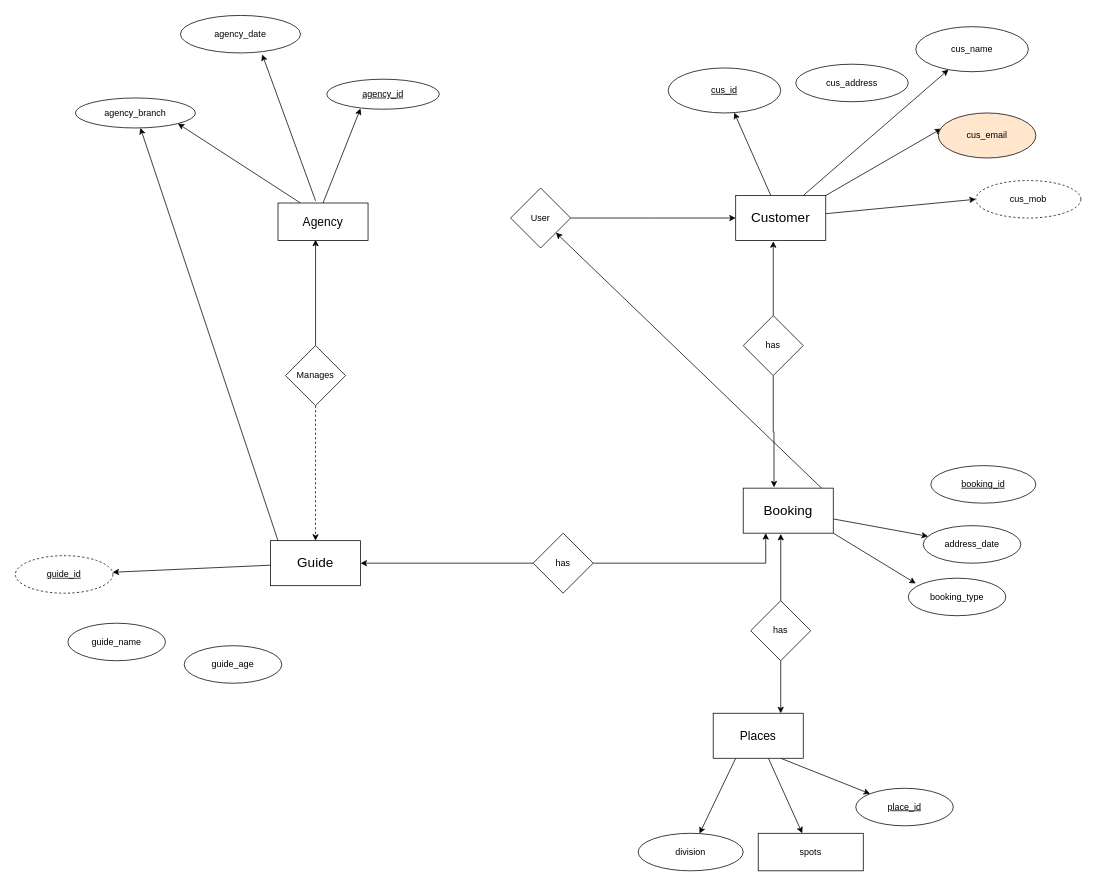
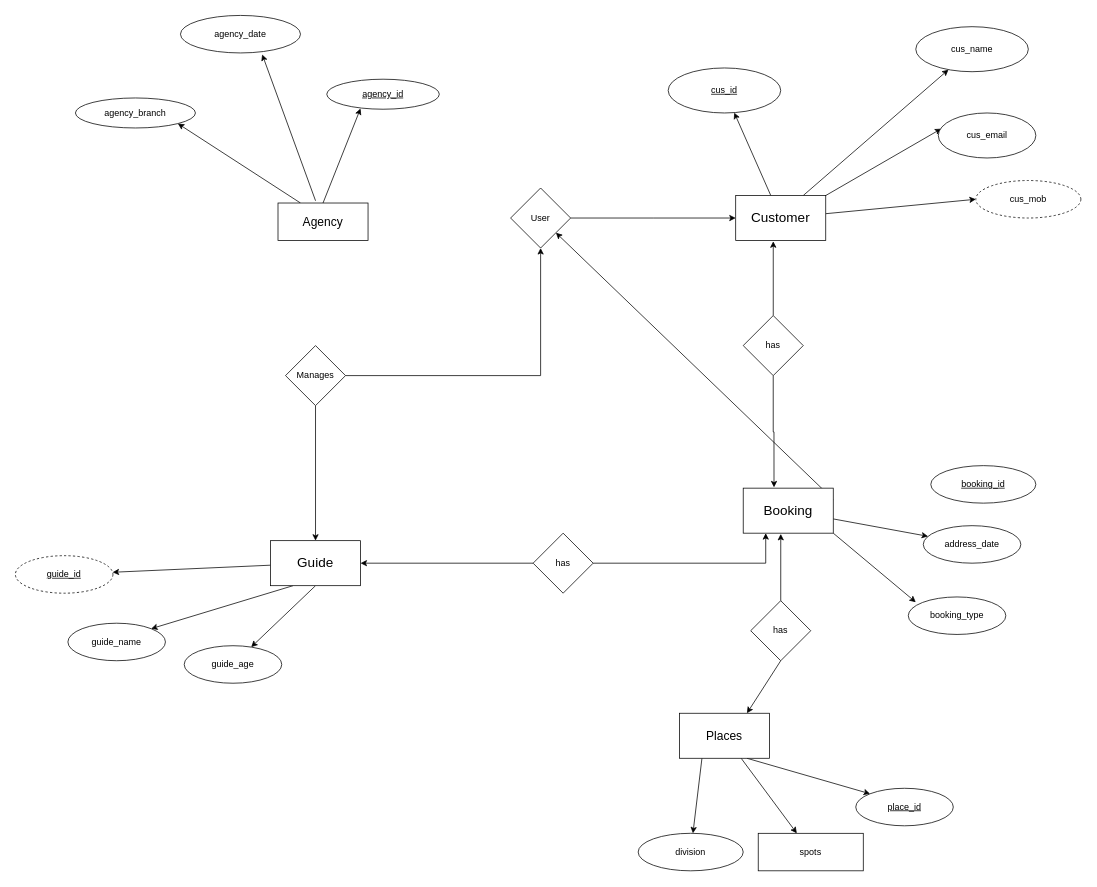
node "cus_address": removed
node "cus_email": fillcolor #ffe6cc -> #ffffff
edge "Manages" -> "Agency": now "Manages" -> "User"
edge "Guide" -> "agency_branch": now "Guide" -> "guide_name"
edge "Manages" -> "Guide": style dashed -> solid
node "booking_type": moved (957, 597) -> (957, 615)
edge "Guide" -> "guide_age": added
node "Places": moved (758, 735) -> (724, 735)
